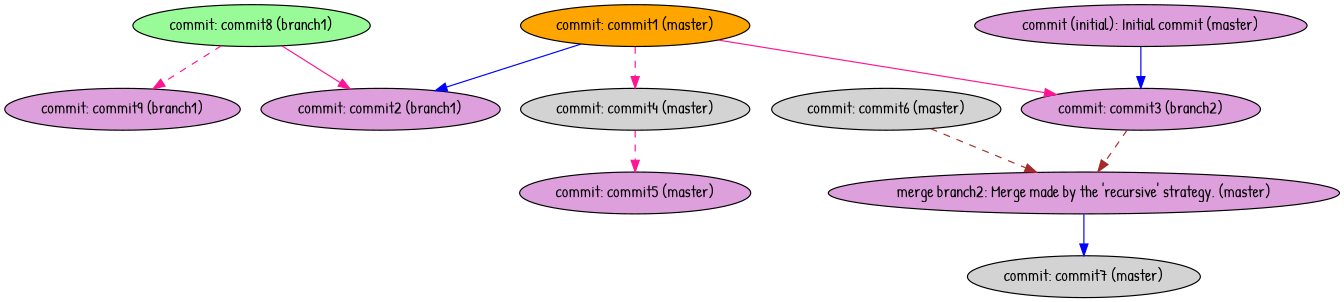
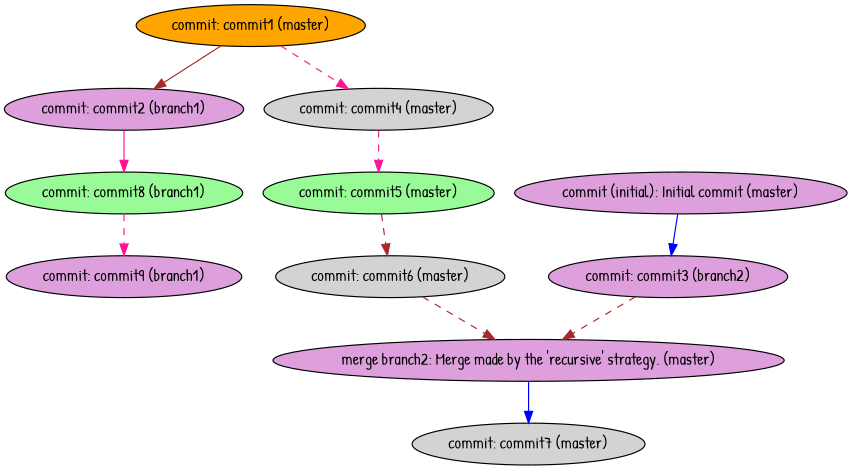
edge "commit: commit8 (branch1)" -> "commit: commit2 (branch1)": reversed
edge "commit: commit1 (master)" -> "commit: commit2 (branch1)": color blue -> brown
edge "commit: commit1 (master)" -> "commit: commit3 (branch2)": removed
node "commit: commit5 (master)": fillcolor plum -> palegreen
edge "commit: commit5 (master)" -> "commit: commit6 (master)": added
